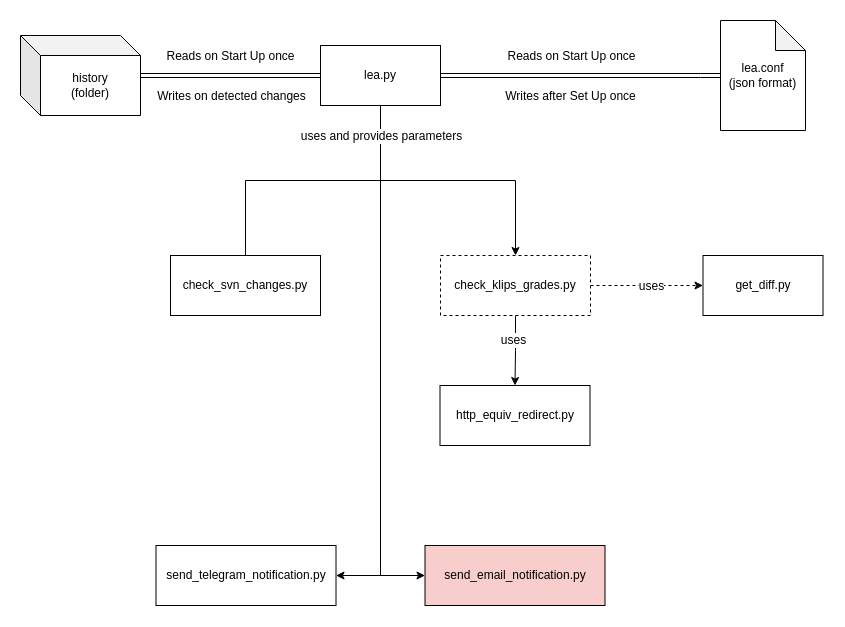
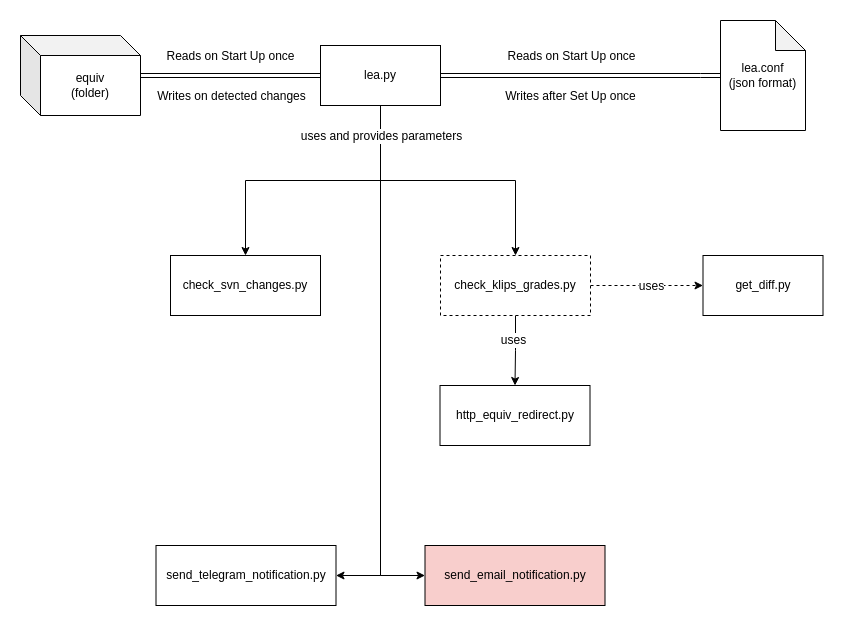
node "history (folder)": label "history (folder)" -> "equiv (folder)"
edge "lea.py" -- "check_svn_changes.py": arrowhead none -> classic
